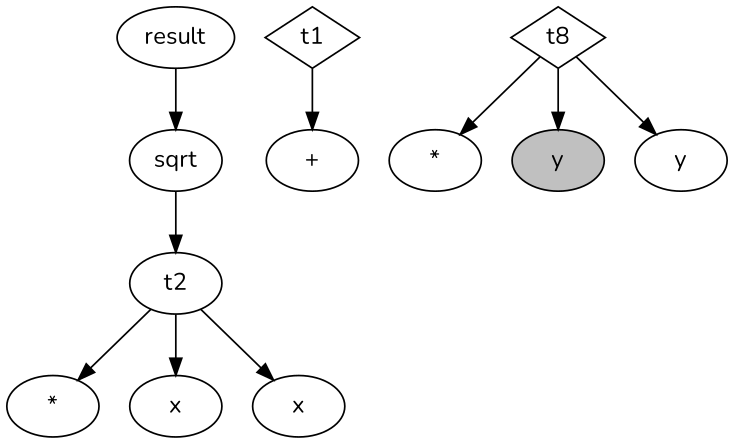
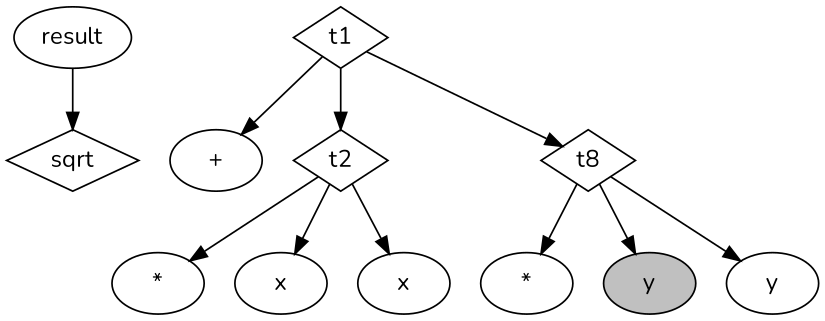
edge "t1" -> "t8": added
node "sqrt": shape ellipse -> diamond
edge "sqrt" -> "t2": now "t1" -> "t2"
node "t2": shape ellipse -> diamond
